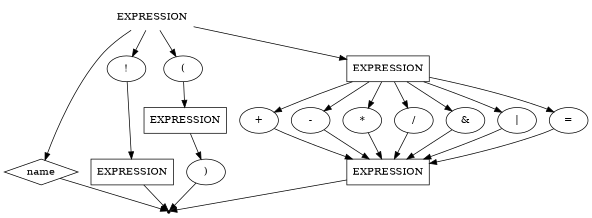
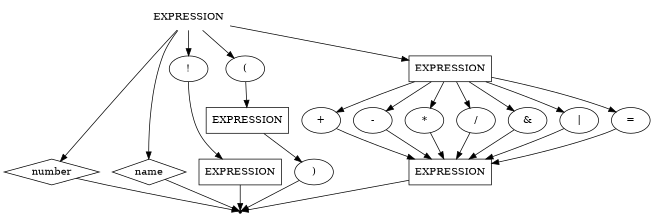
node "number": added
